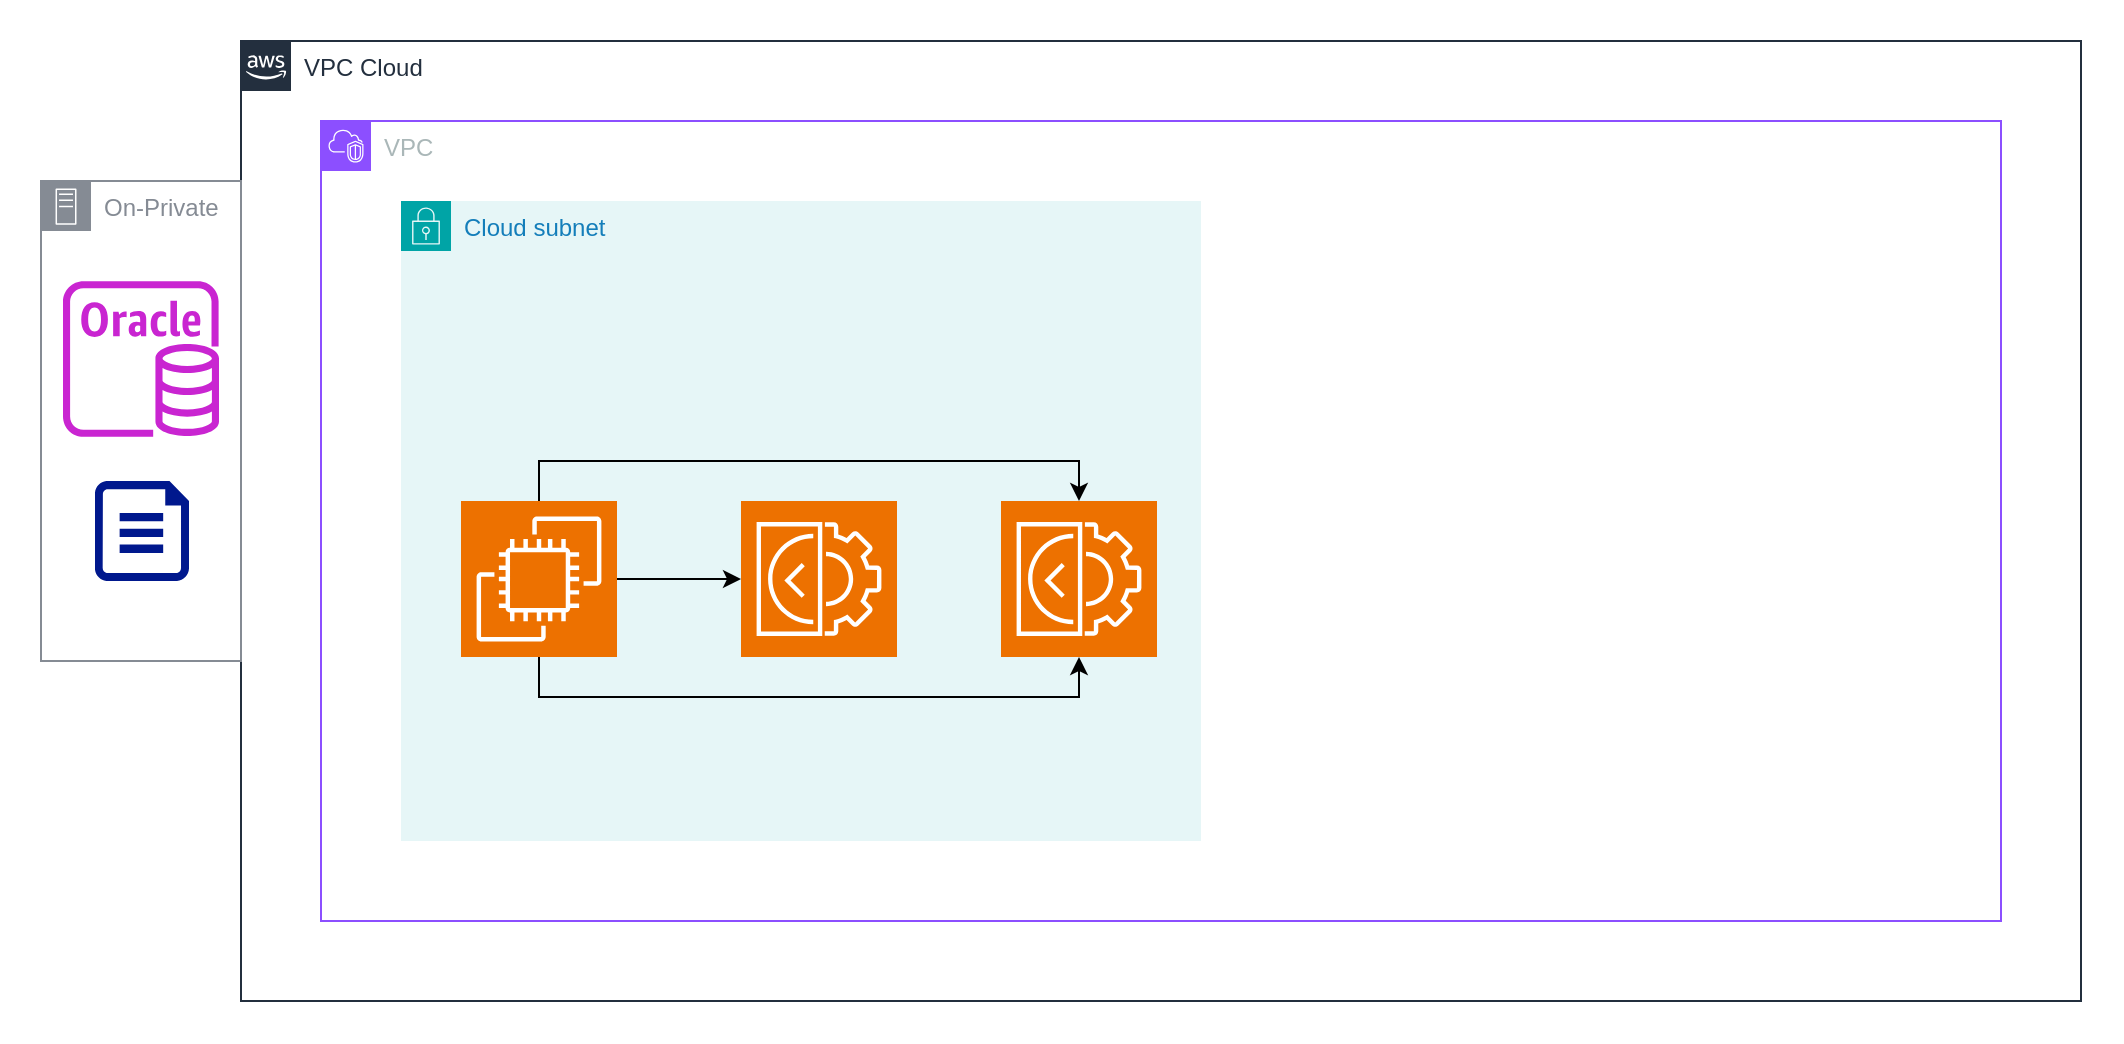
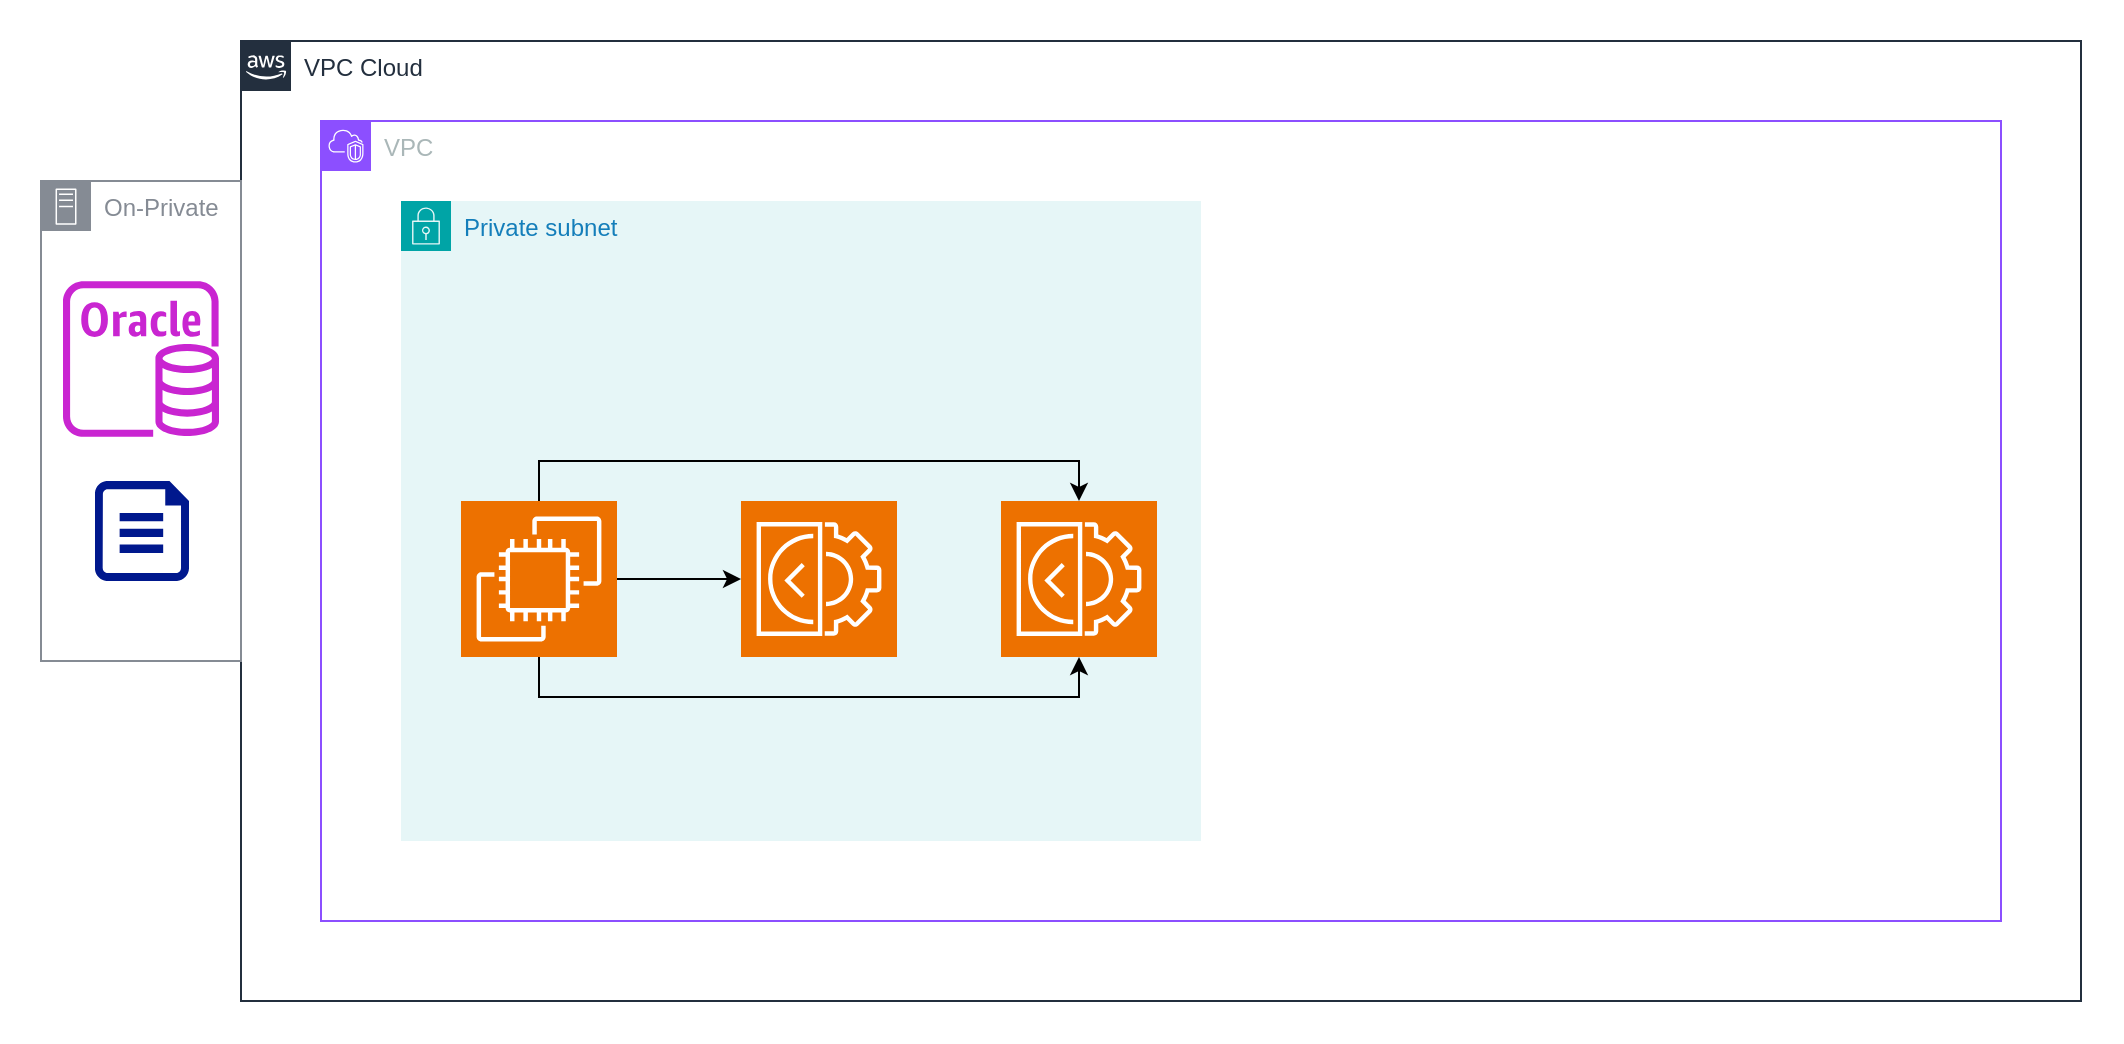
node "Cloud subnet": label "Cloud subnet" -> "Private subnet"
